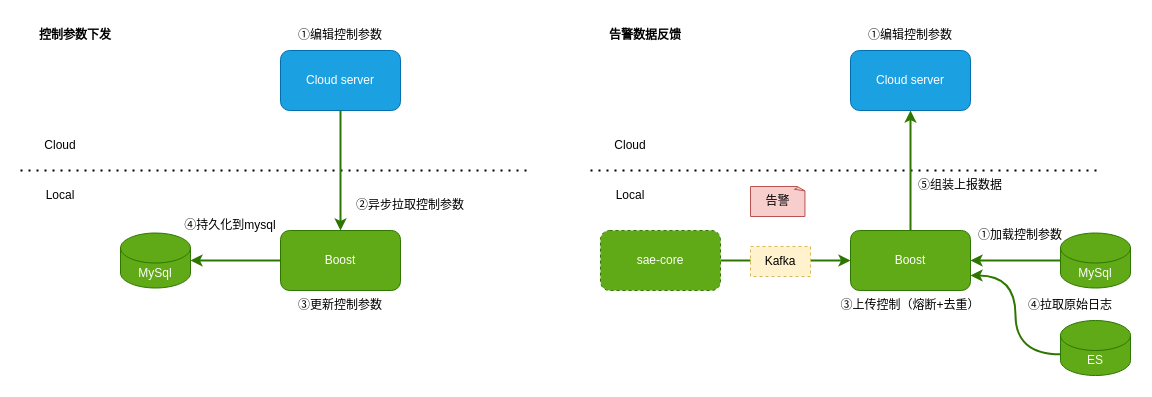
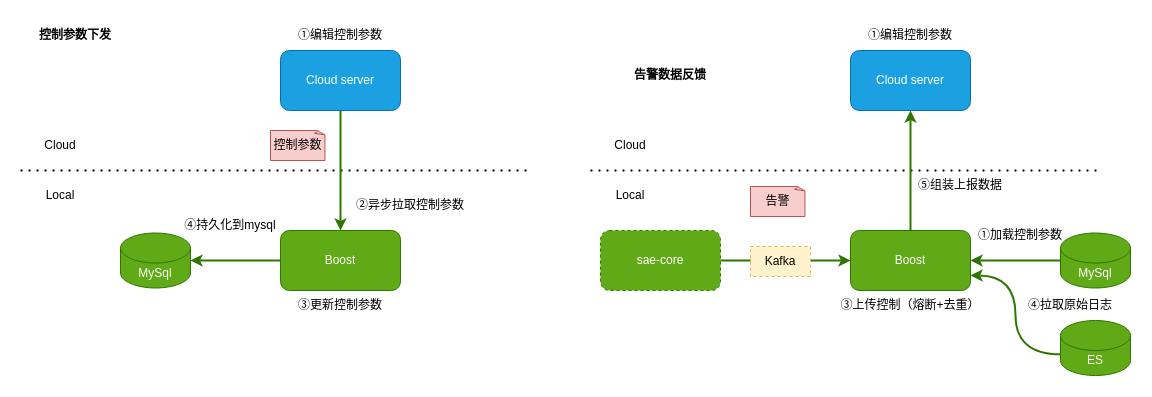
node "告警数据反馈": moved (646, 36) -> (671, 76)
node "控制参数": added
